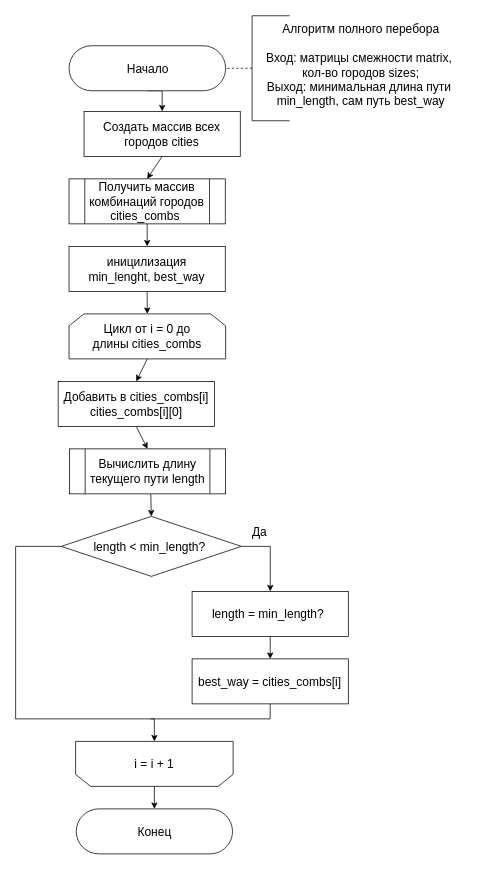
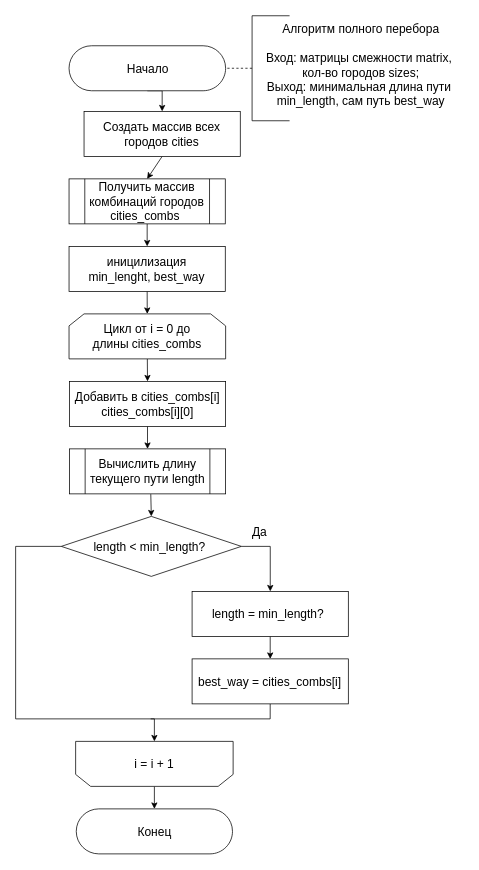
node "Добавить в cities_combs[i] cities_combs[i][0]": moved (136, 404) -> (147, 404)
